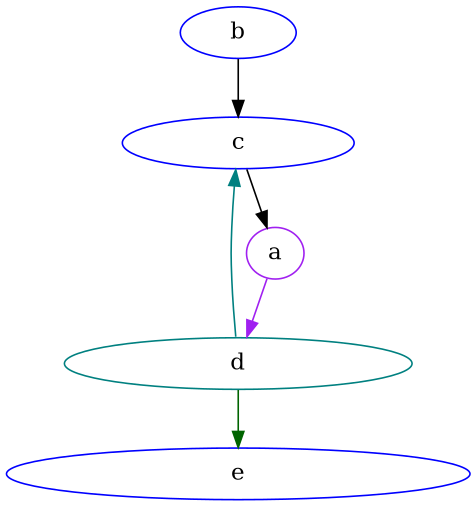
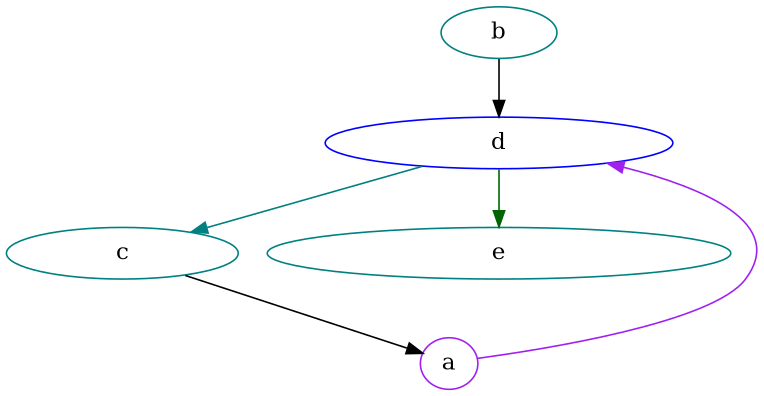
node "b": color blue -> teal
edge "b" -> "c": now "b" -> "d"
node "c": color blue -> teal
node "d": color teal -> blue
node "e": color blue -> teal
